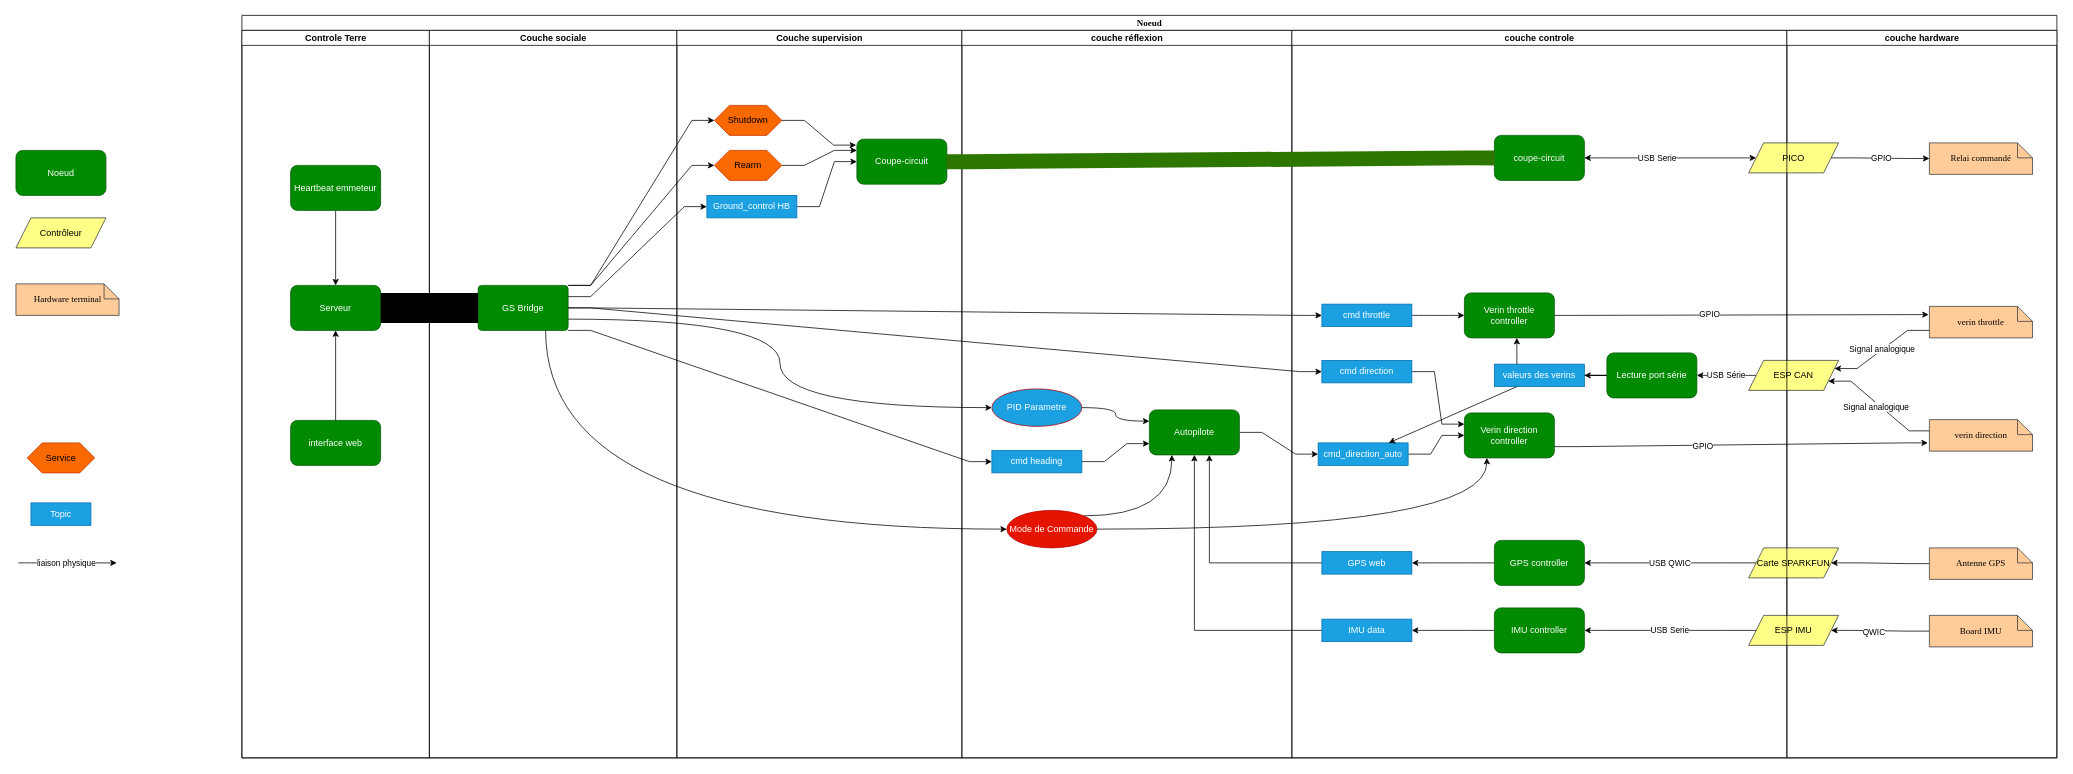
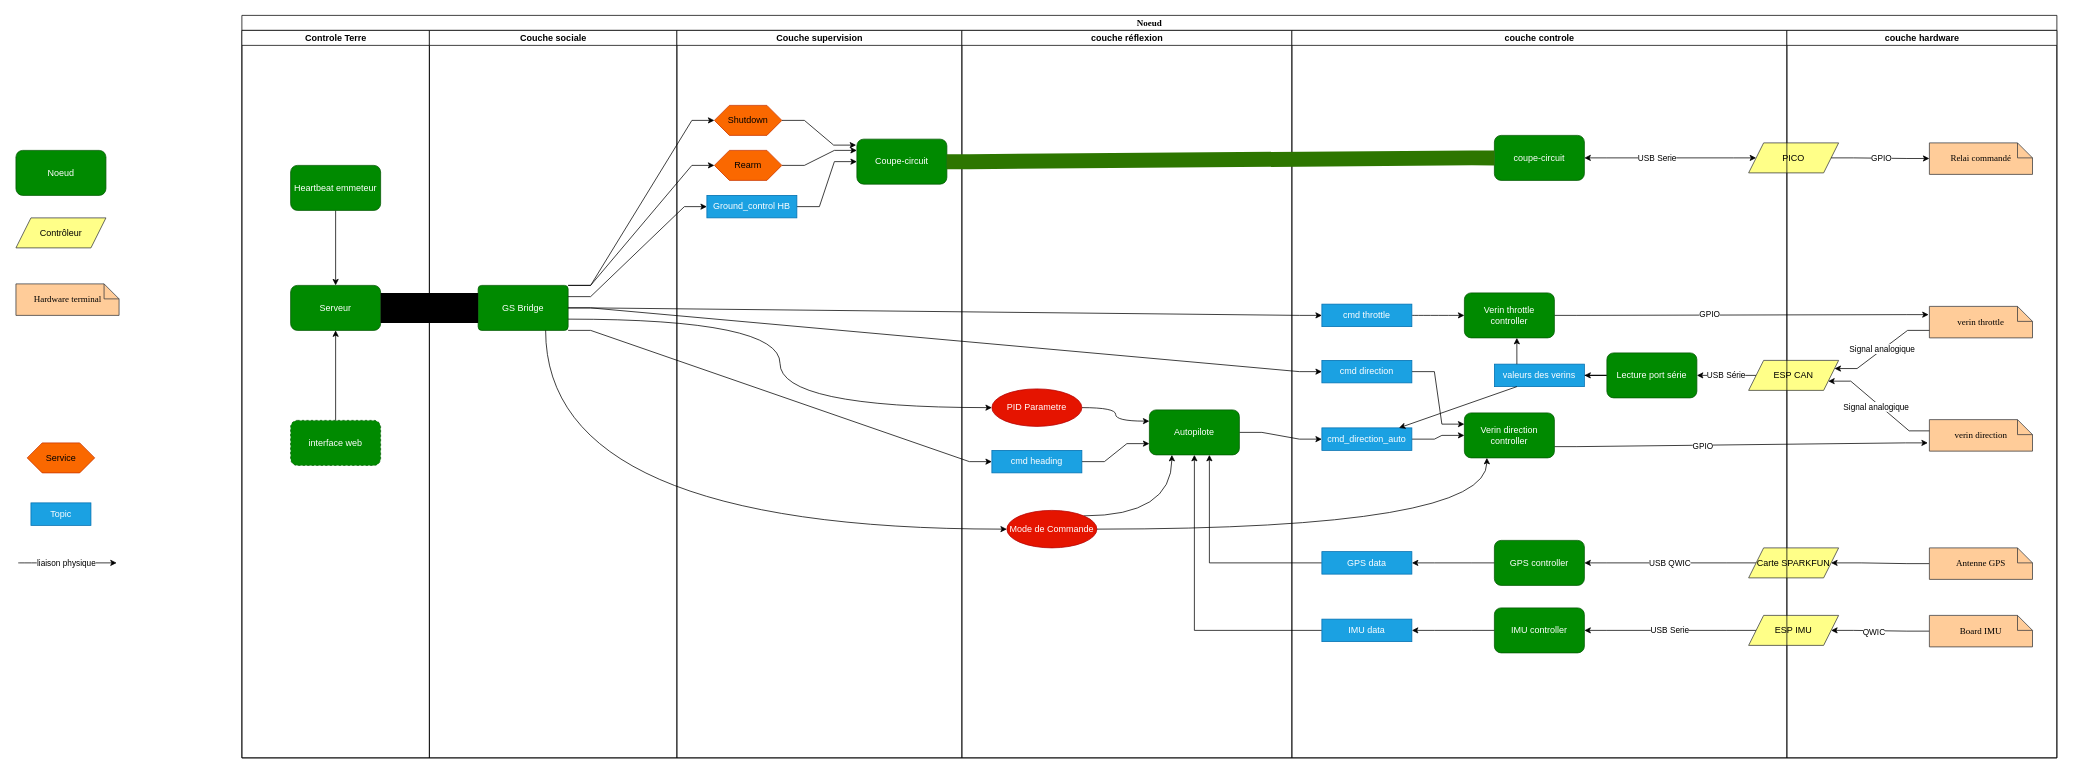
node "PID Parametre": fillcolor #1ba1e2 -> #e51400
node "interface web": style solid -> dashed
node "cmd_direction_auto": moved (1363, 454) -> (1367, 439)
node "GPS web": label "GPS web" -> "GPS data"
